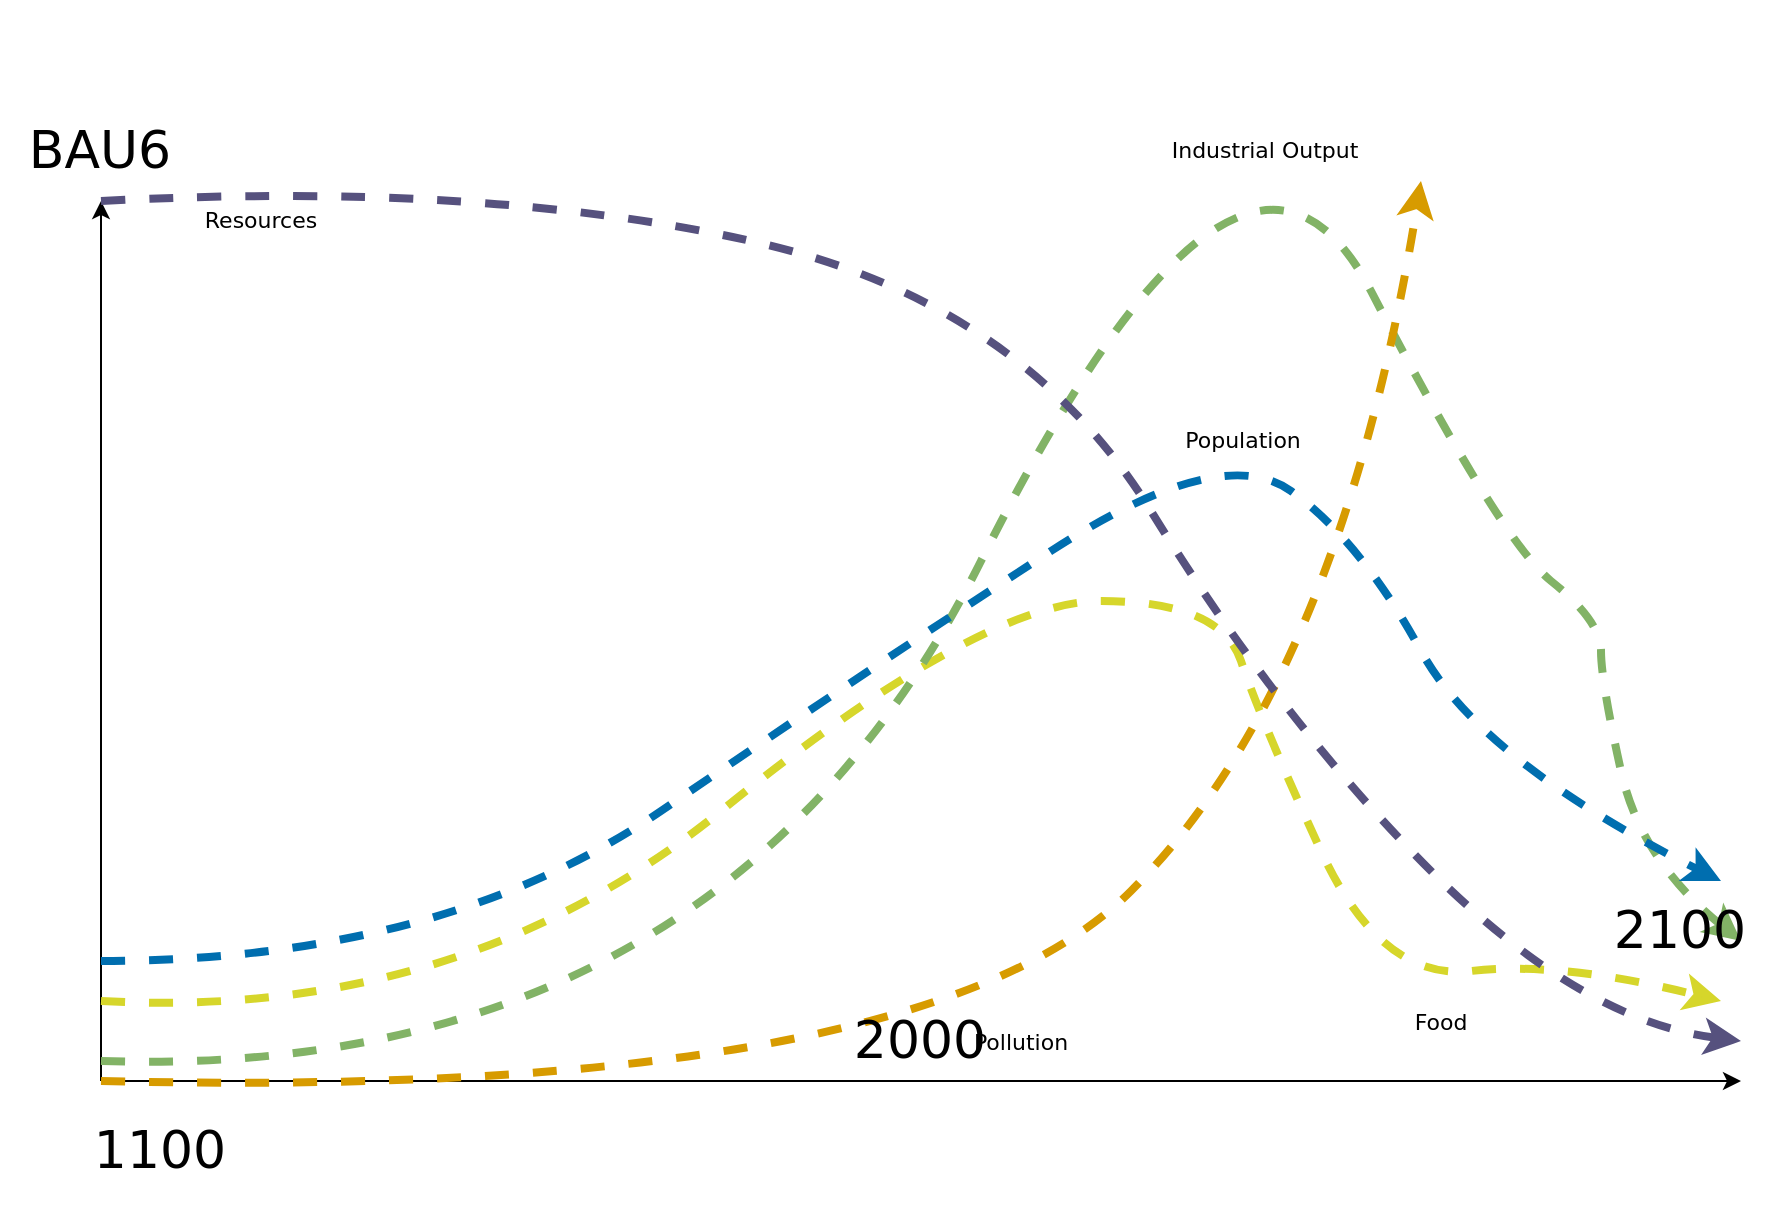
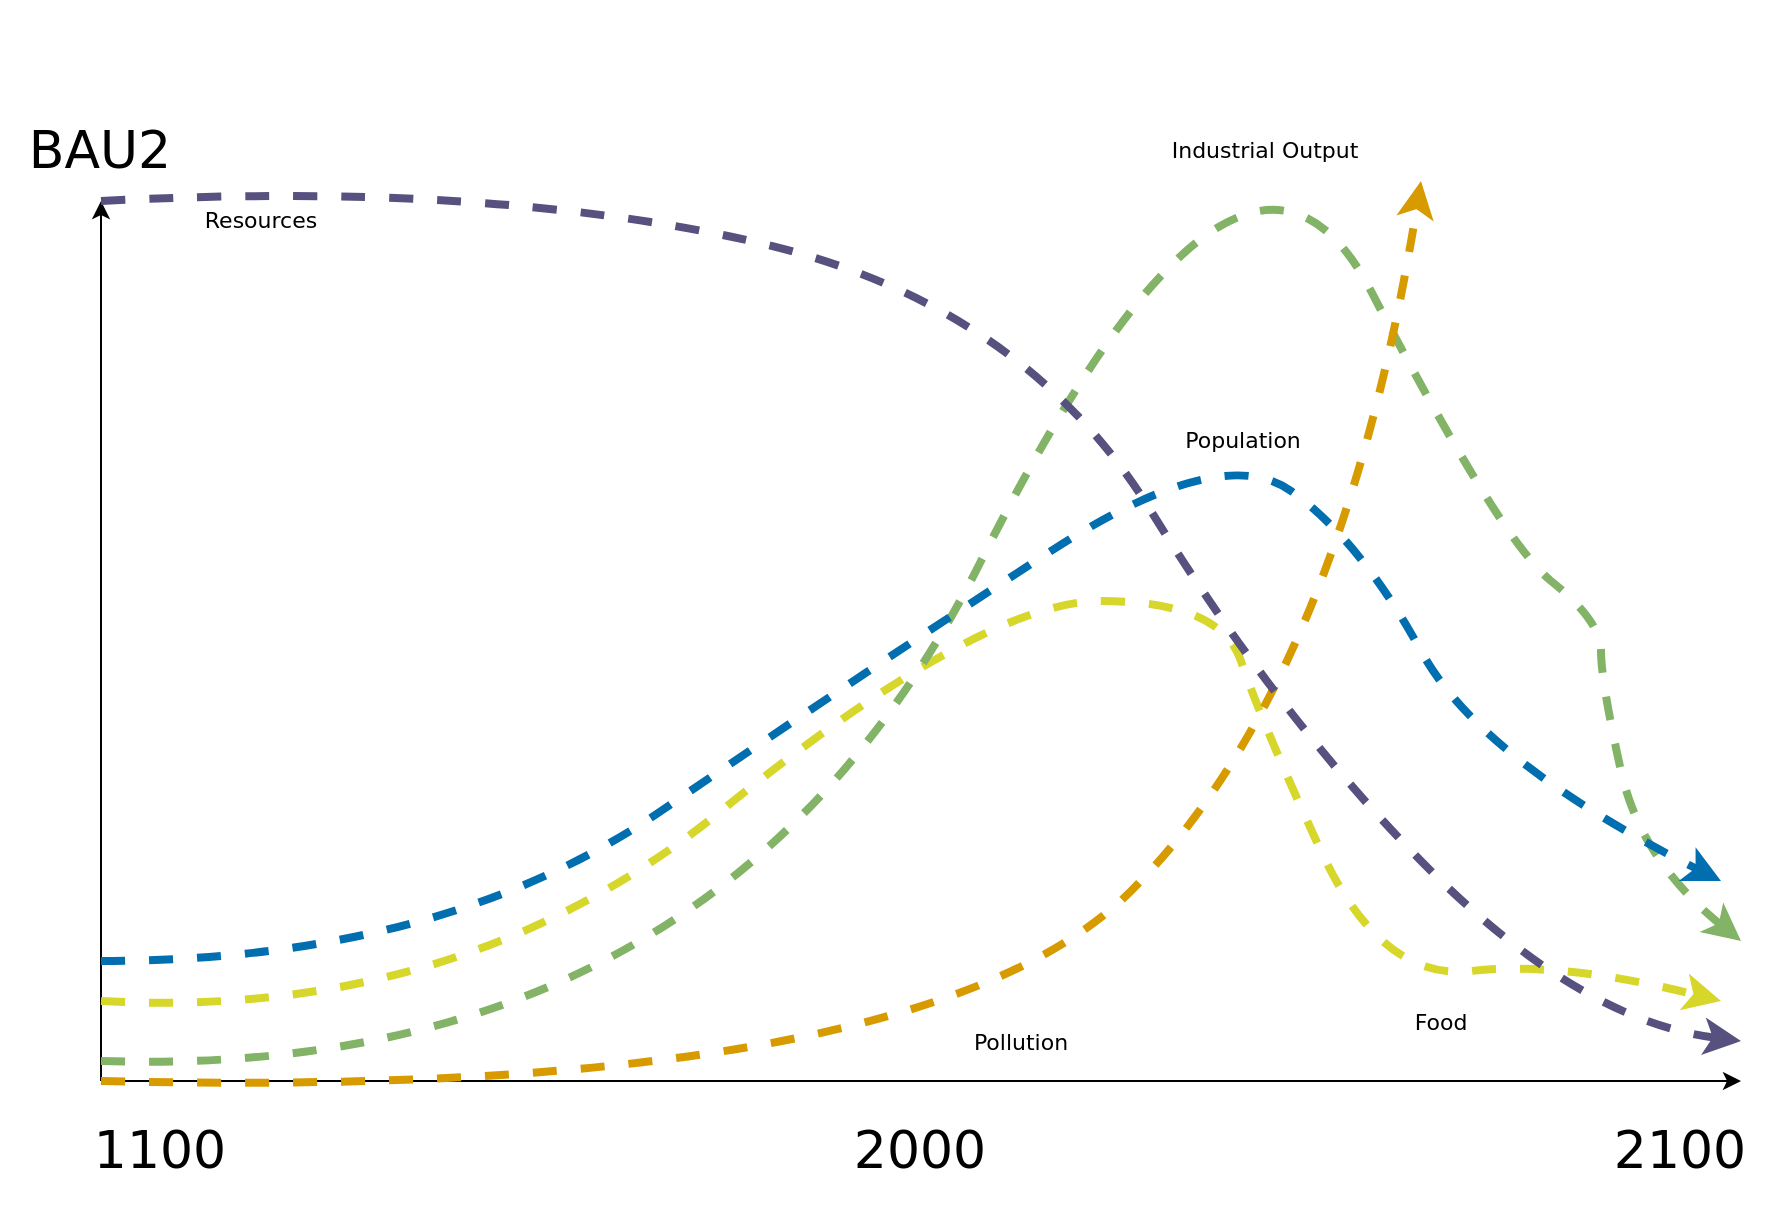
node "BAU6": label "BAU6" -> "BAU2"
node "2100": moved (1681, 931) -> (1681, 1151)
node "2000": moved (921, 1041) -> (921, 1151)
